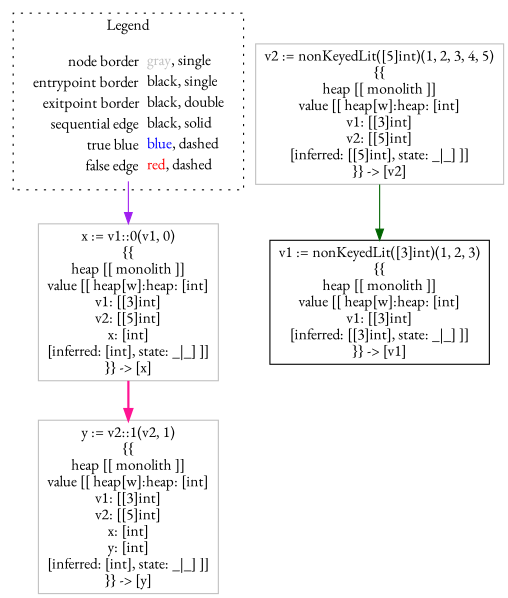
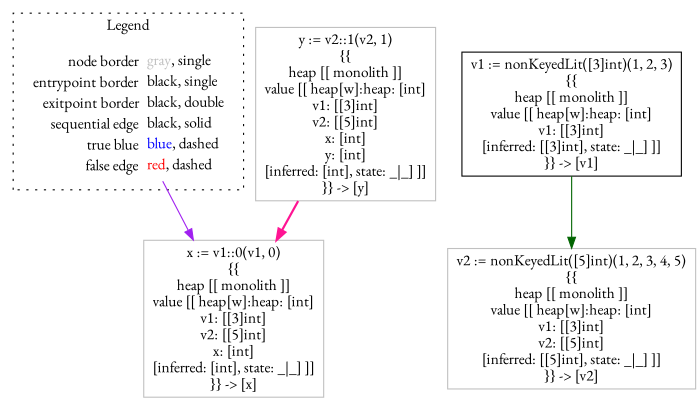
edge "v2 := nonKeyedLit([5]int)(1, 2, 3, 4, 5)" -> "v1 := nonKeyedLit([3]int)(1, 2, 3)": reversed
edge "x := v1::0(v1, 0)" -> "y := v2::1(v2, 1)": reversed
